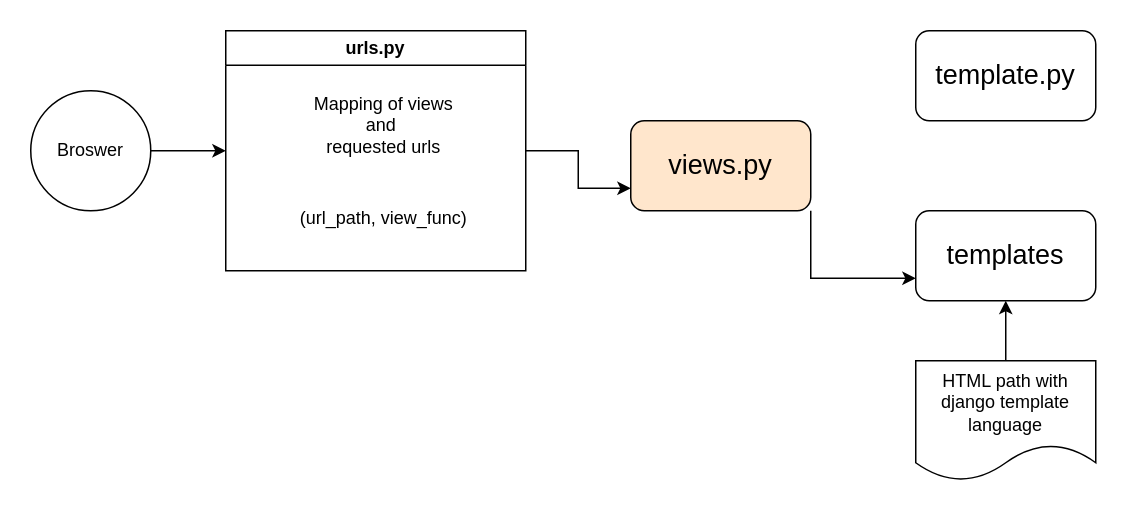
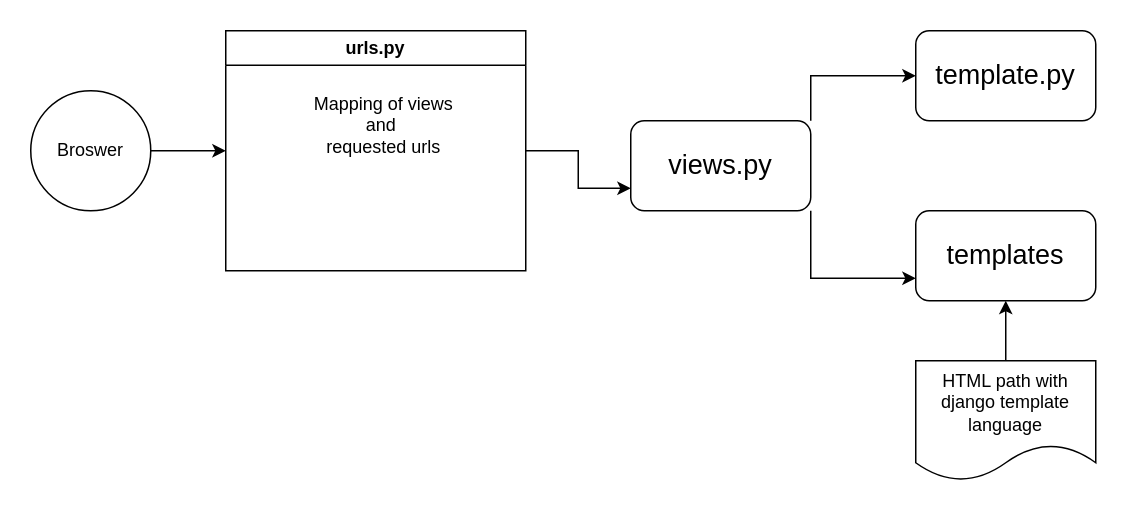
edge "views.py" -> "template.py": added
node "views.py": fillcolor #ffe6cc -> #ffffff
node "(url_path, view_func)": removed
